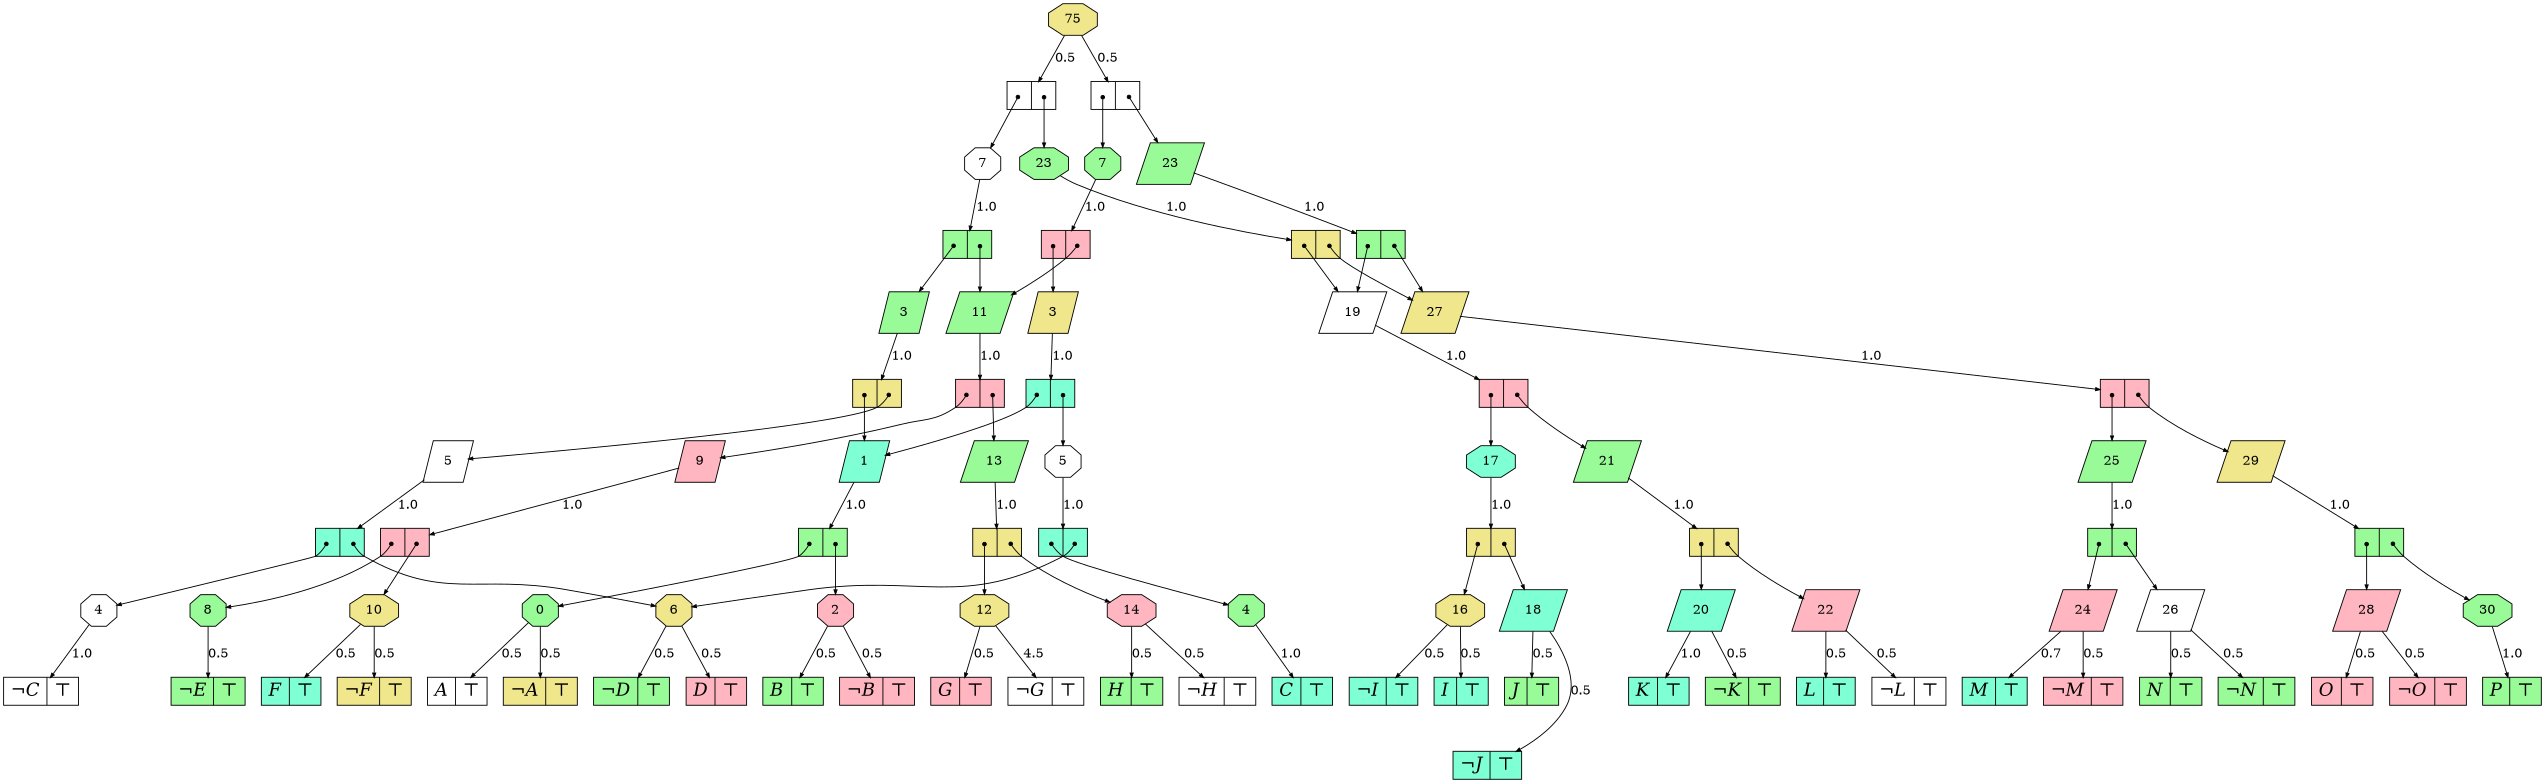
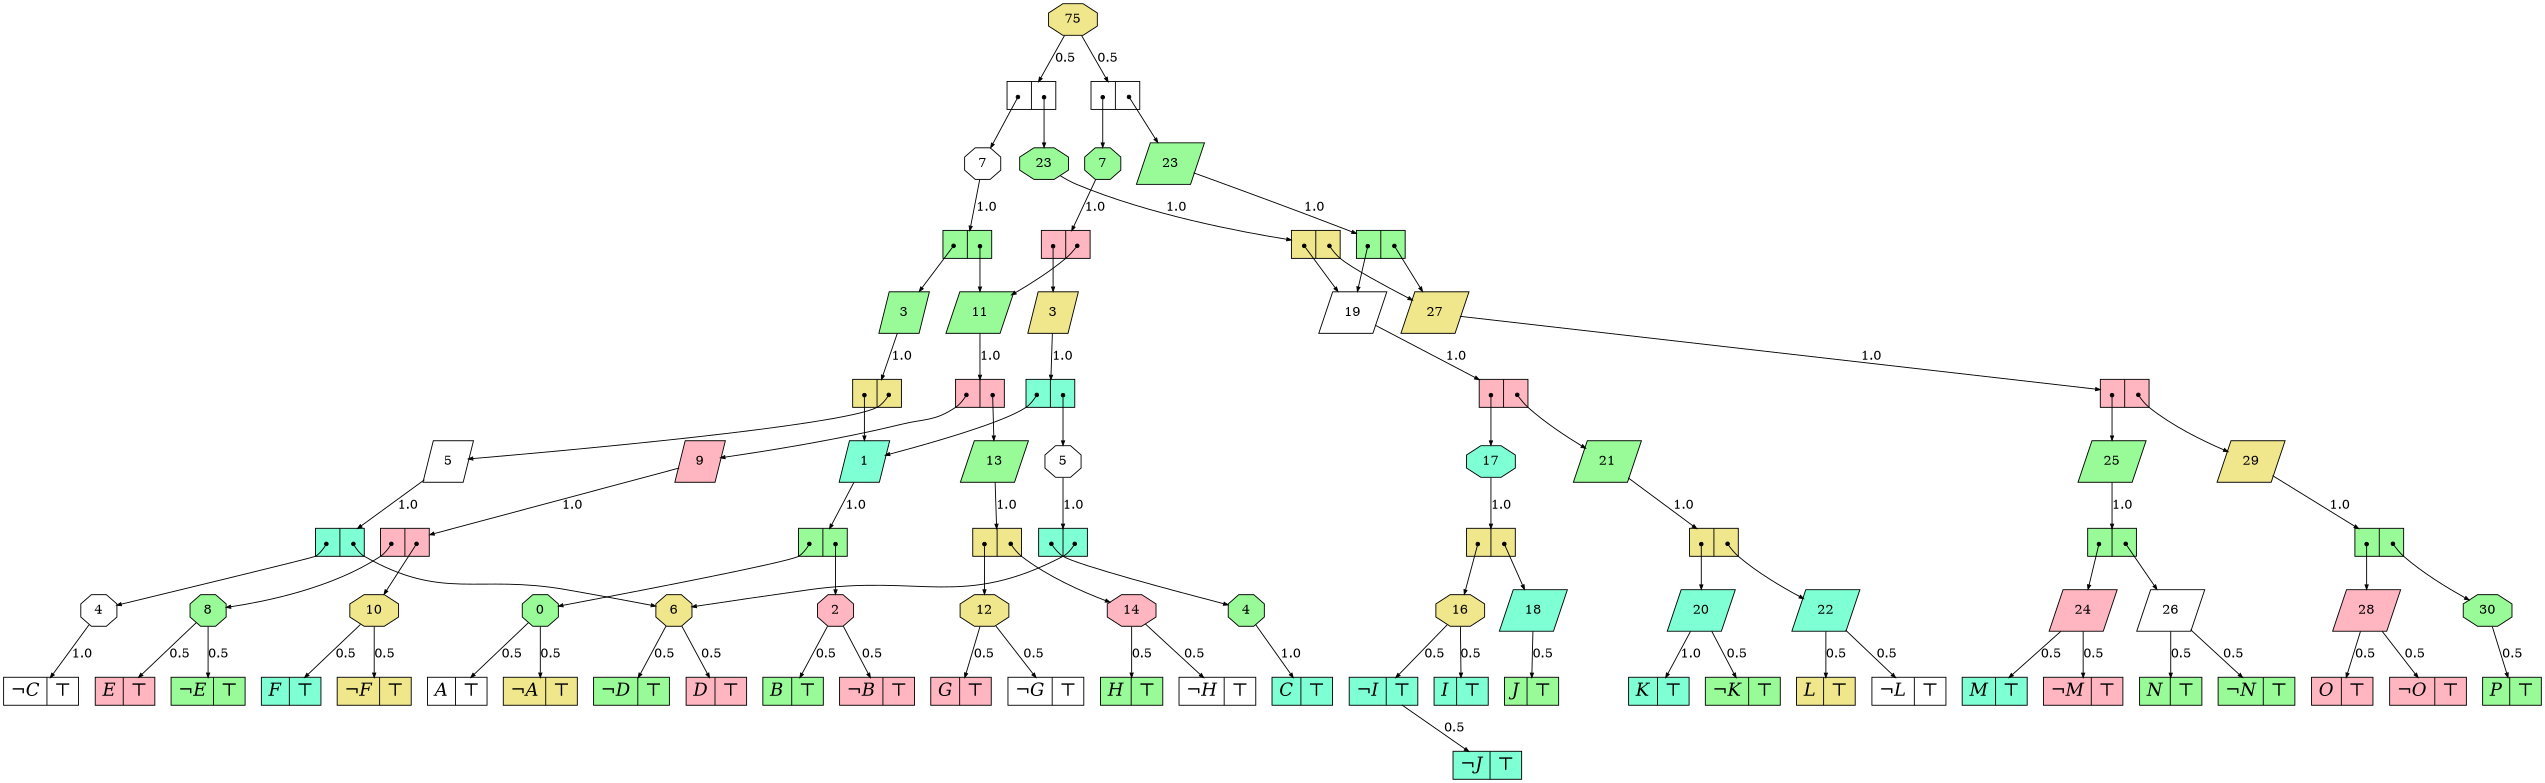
node "22": fillcolor lightpink -> aquamarine
edge "12" -> "¬G": label "4.5" -> "0.5"
edge "24" -> "M": label "0.7" -> "0.5"
edge "30" -> "P": label "1.0" -> "0.5"
node "E": added
node "L": fillcolor aquamarine -> khaki
edge "18" -> "¬J": now "¬I" -> "¬J"
